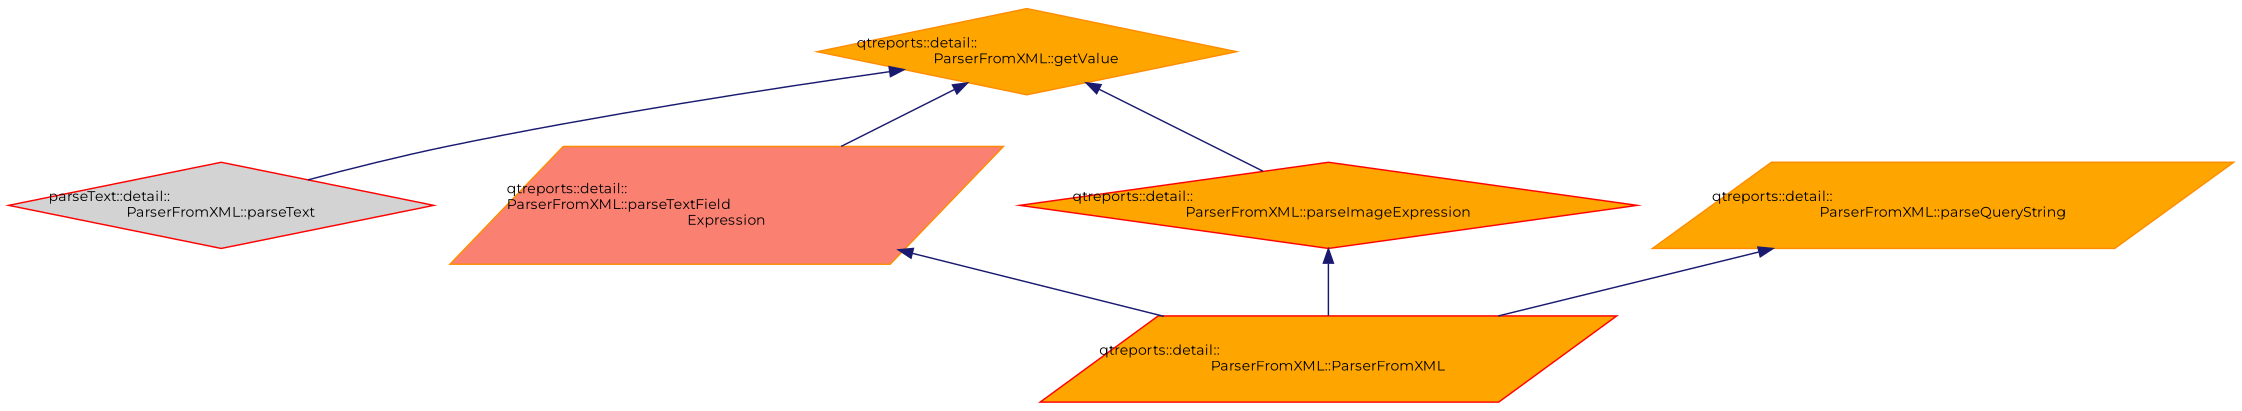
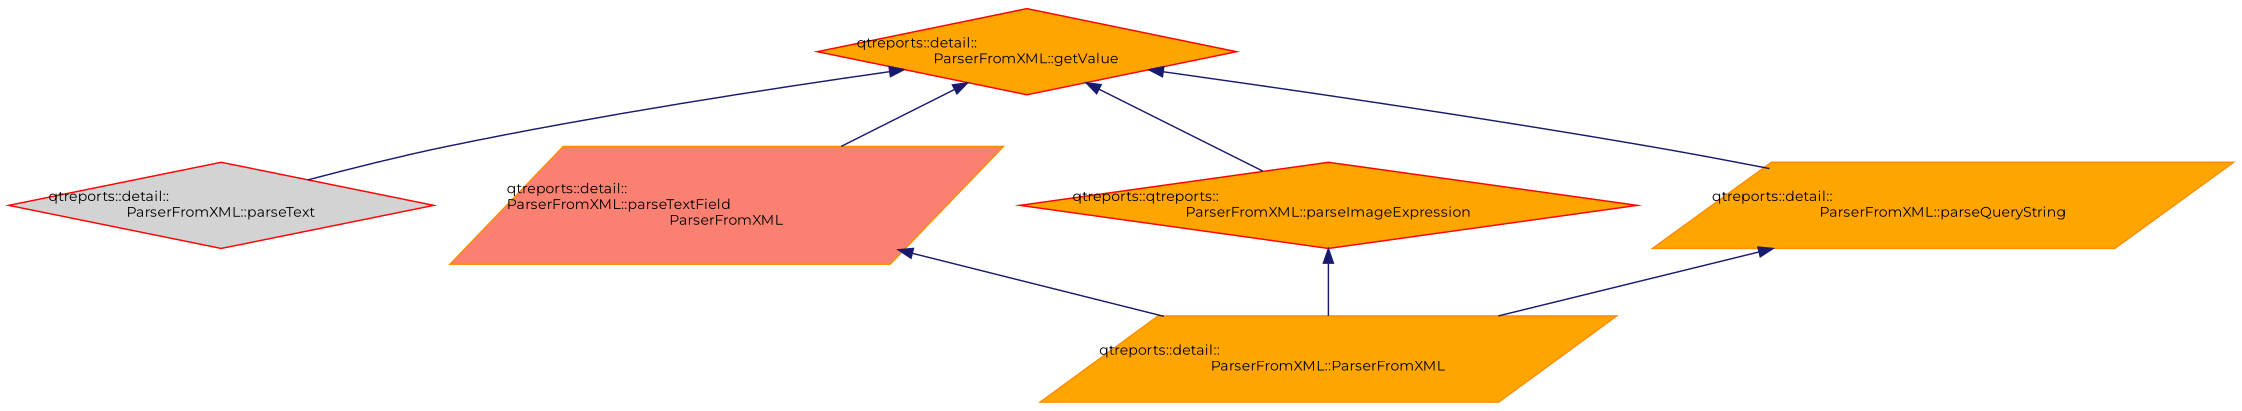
node "qtreports::detail:: ParserFromXML::getValue": color darkorange -> red
edge "qtreports::detail:: ParserFromXML::parseQueryString" -> "qtreports::detail:: ParserFromXML::getValue": added
node "parseText::detail:: ParserFromXML::parseText": label "parseText::detail:: ParserFromXML::parseText" -> "qtreports::detail:: ParserFromXML::parseText"
node "qtreports::detail:: ParserFromXML::parseTextField Expression": label "qtreports::detail:: ParserFromXML::parseTextField Expression" -> "qtreports::detail:: ParserFromXML::parseTextField ParserFromXML"
node "qtreports::detail:: ParserFromXML::parseImageExpression": label "qtreports::detail:: ParserFromXML::parseImageExpression" -> "qtreports::qtreports:: ParserFromXML::parseImageExpression"
node "qtreports::detail:: ParserFromXML::ParserFromXML": color red -> darkorange
